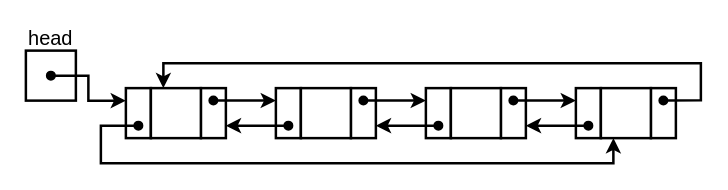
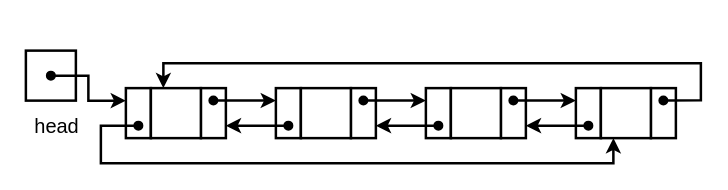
node "head": moved (51, 38) -> (57, 126)
